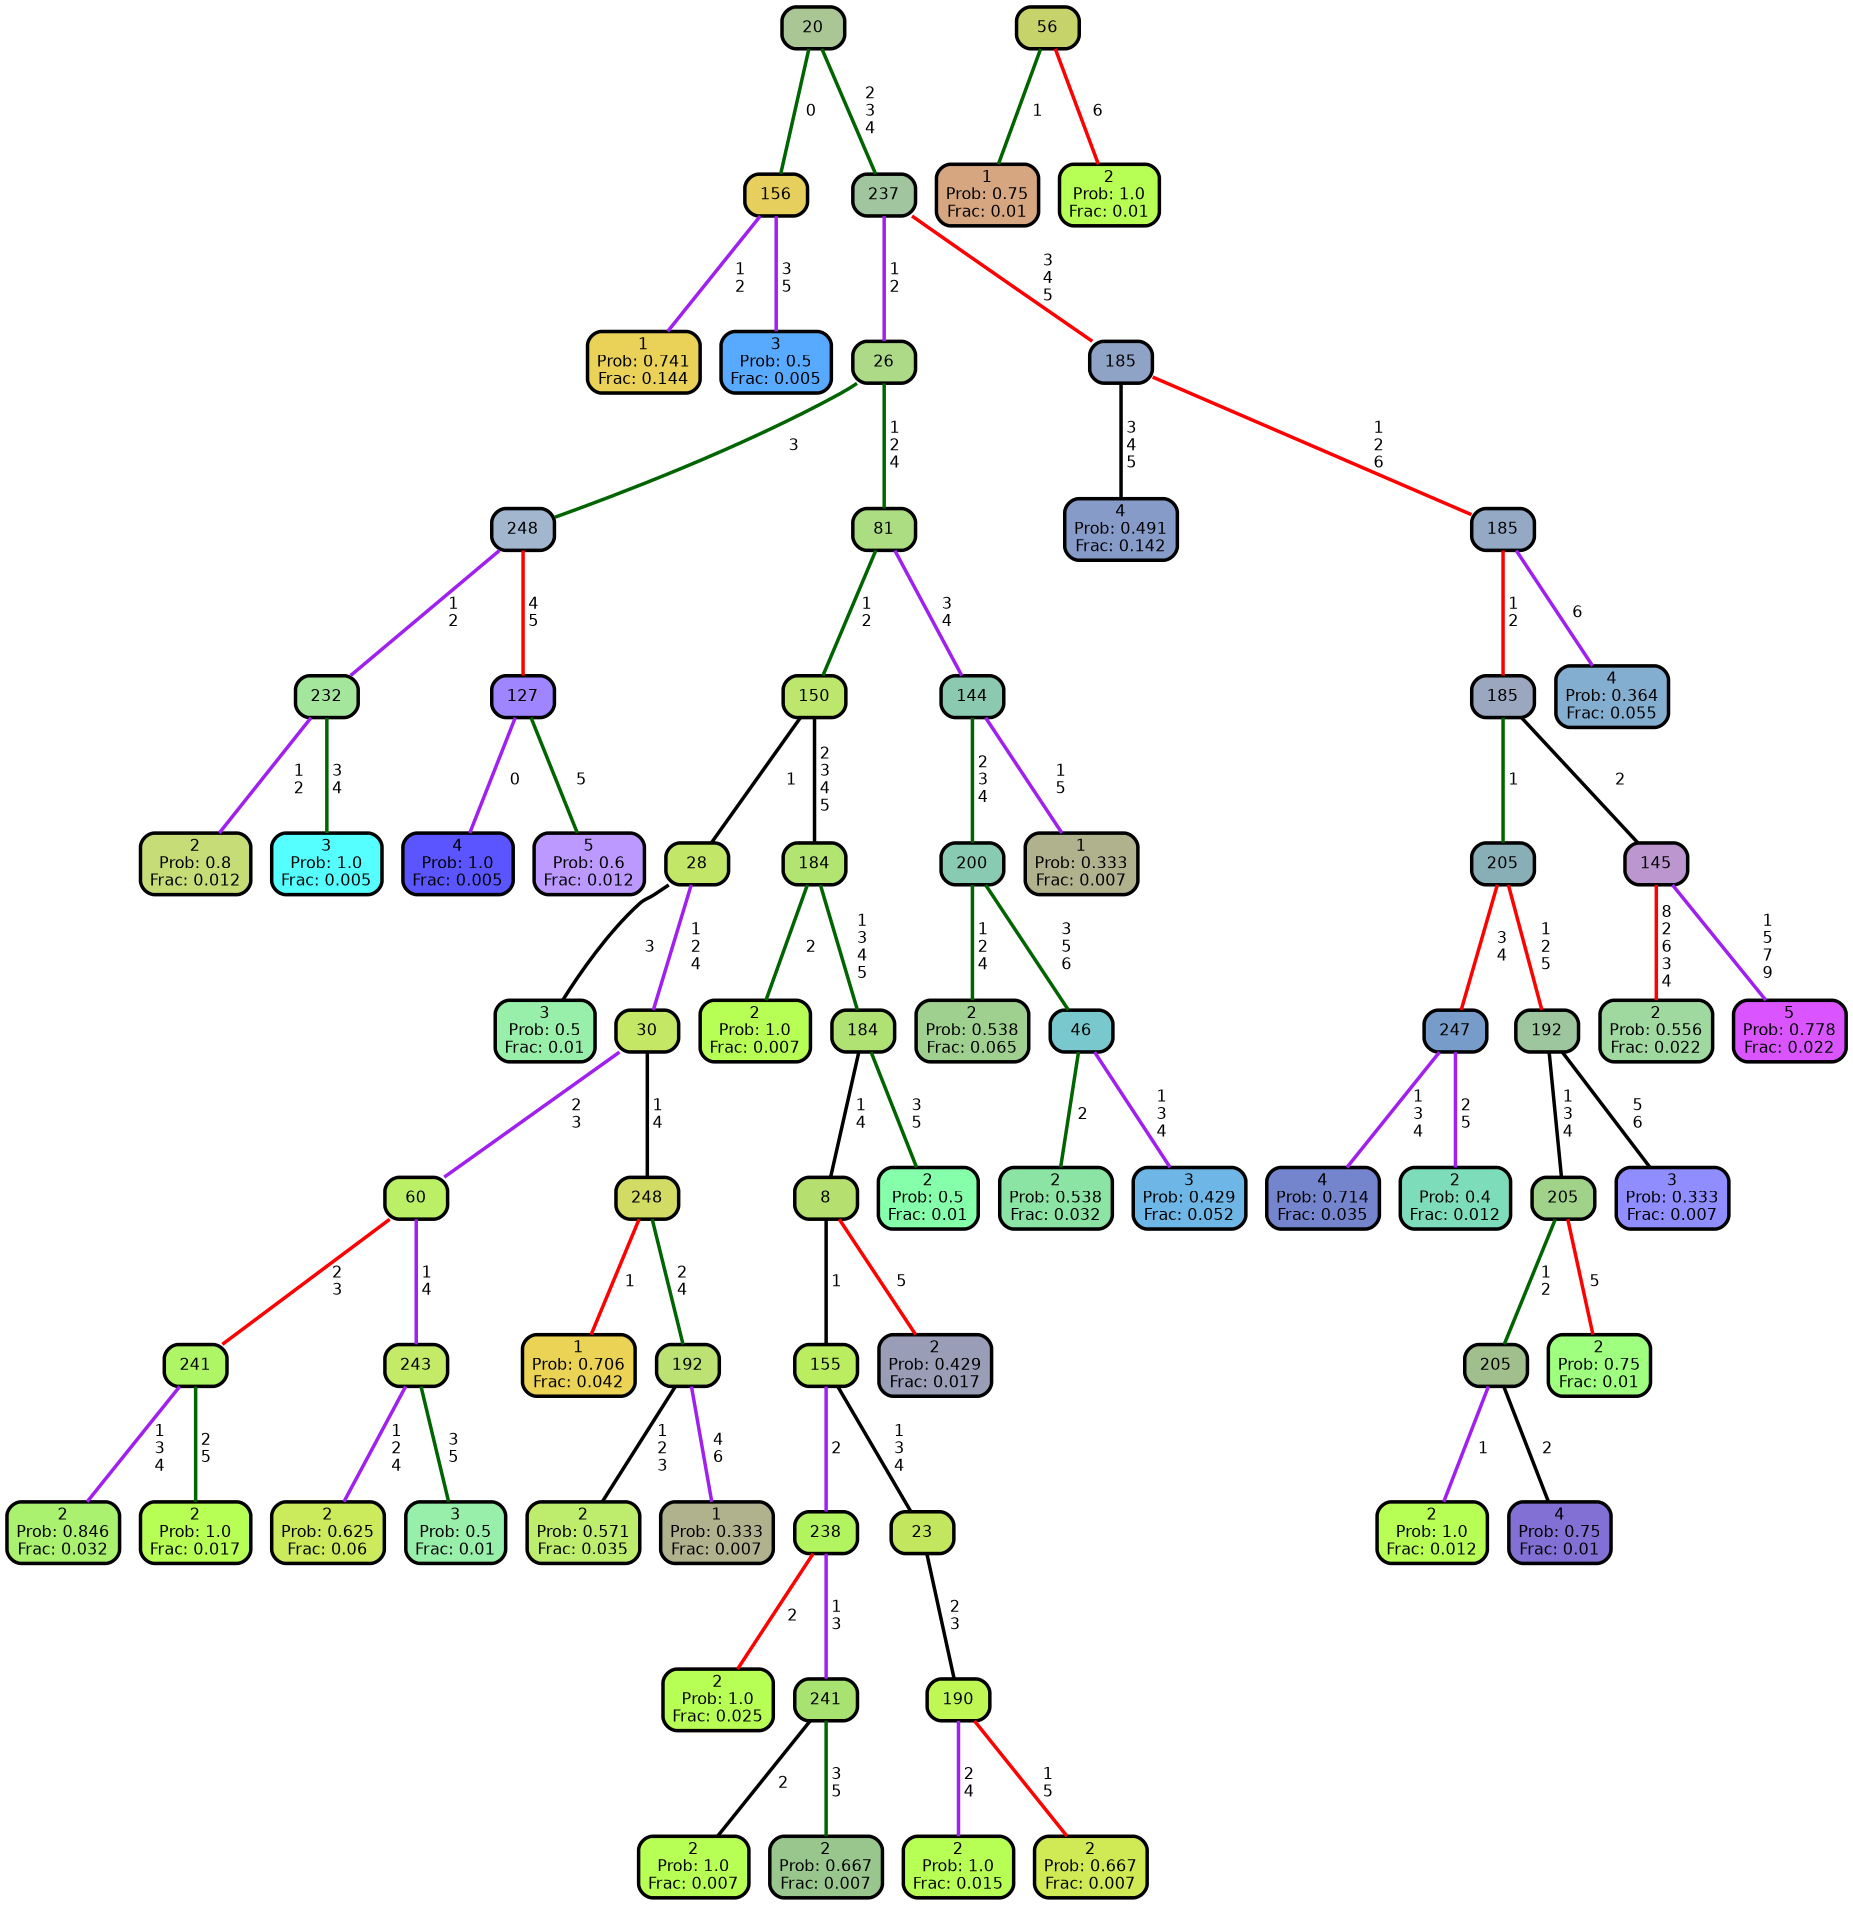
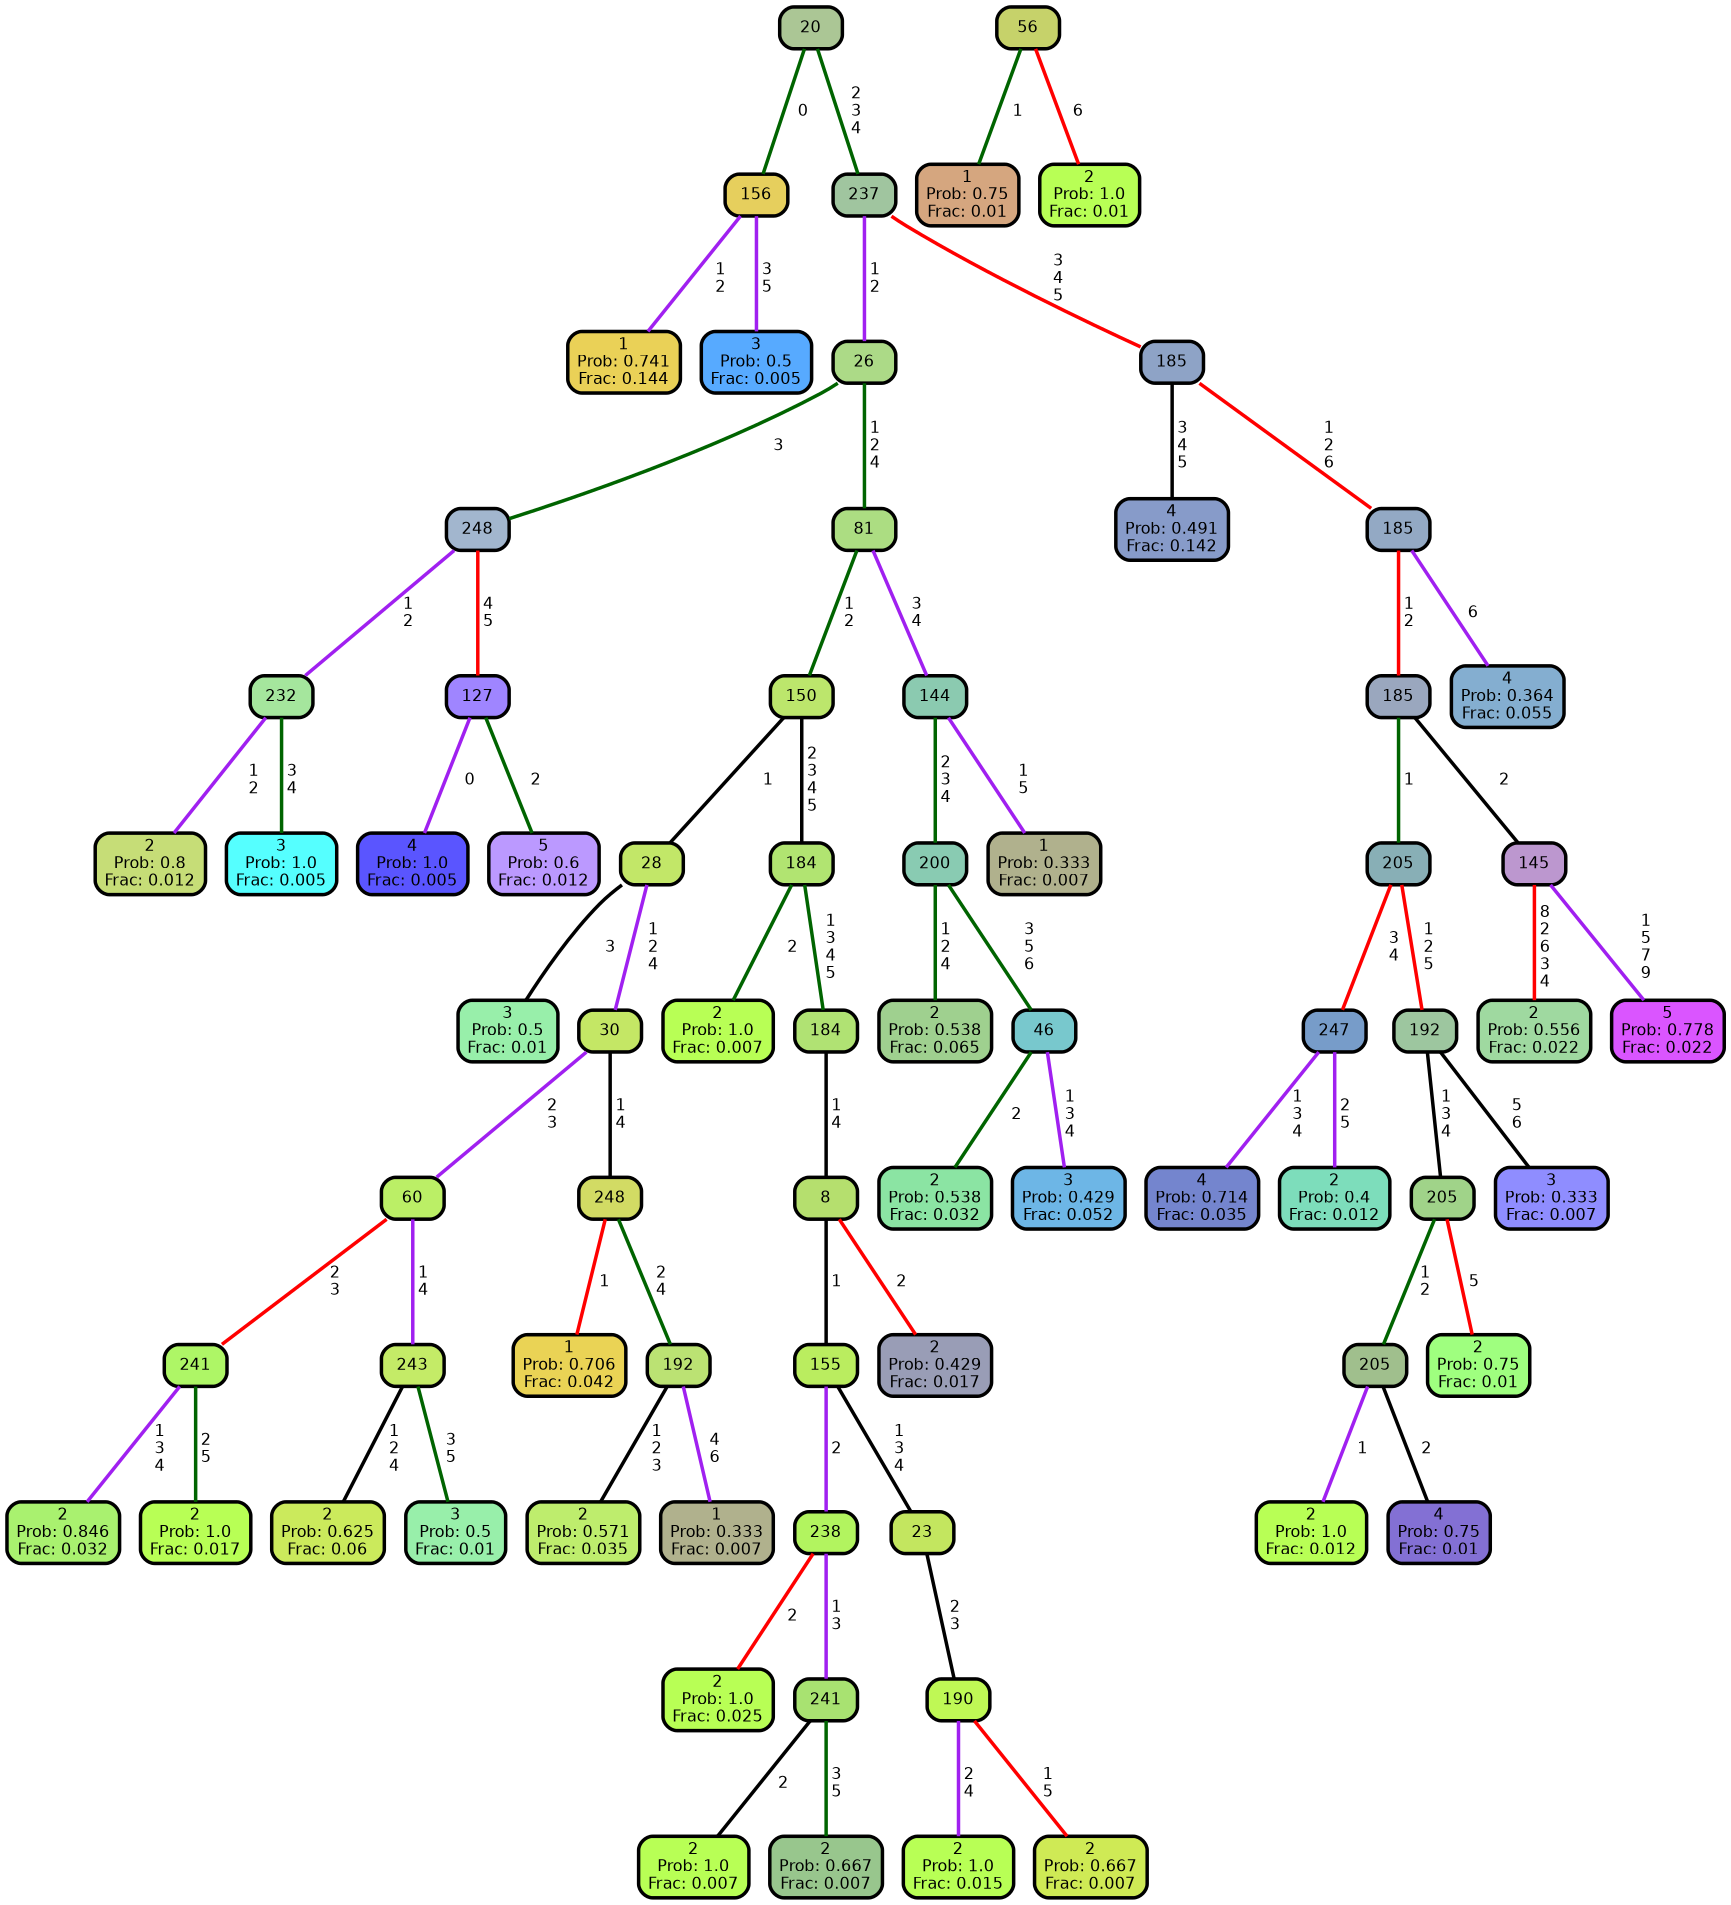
edge "127" -- "5 Prob: 0.6 Frac: 0.012": label " 5" -> " 2"
node "2 Prob: 0.5 Frac: 0.01": removed
edge "8" -- "2 Prob: 0.429 Frac: 0.017": label " 5" -> " 2"
edge "243" -- "2 Prob: 0.625 Frac: 0.06": color purple -> black
